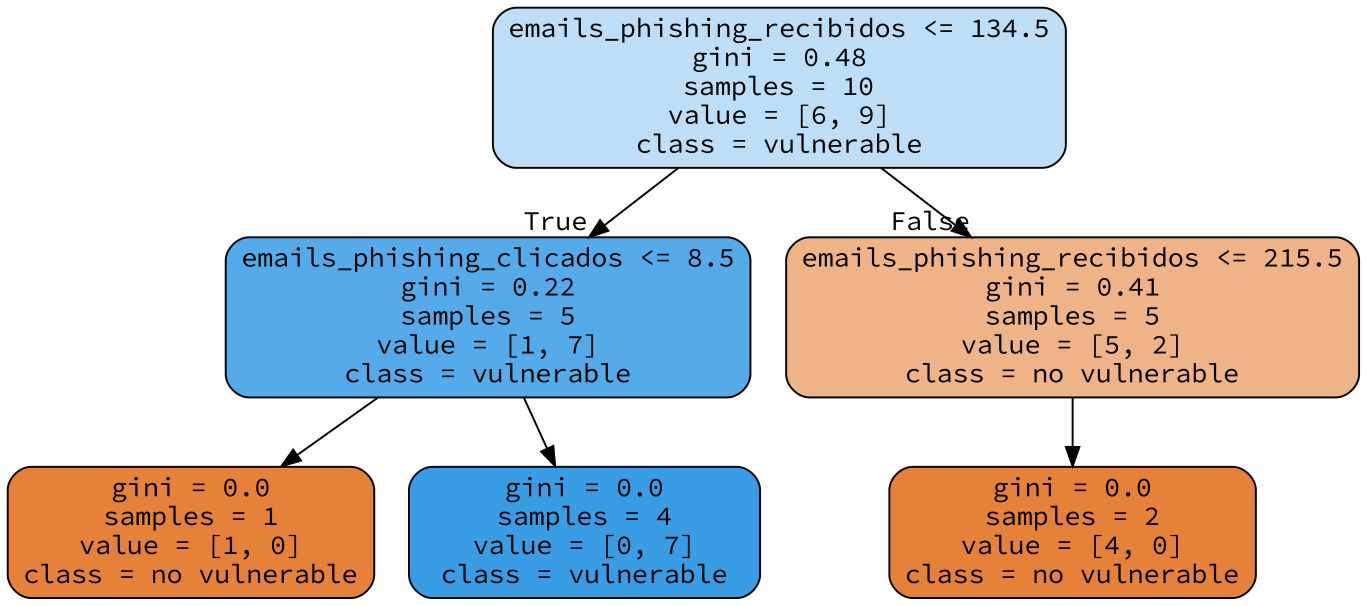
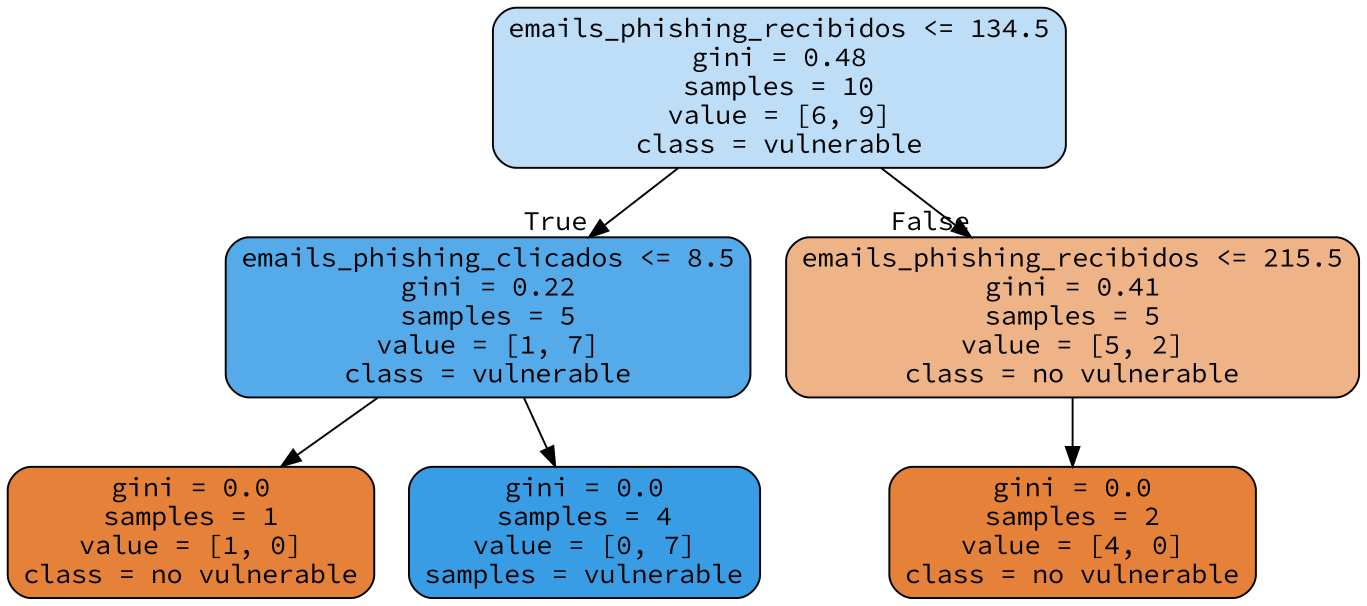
node "gini = 0.0 samples = 4 value = [0, 7] class = vulnerable": label "gini = 0.0 samples = 4 value = [0, 7] class = vulnerable" -> "gini = 0.0 samples = 4 value = [0, 7] samples = vulnerable"
